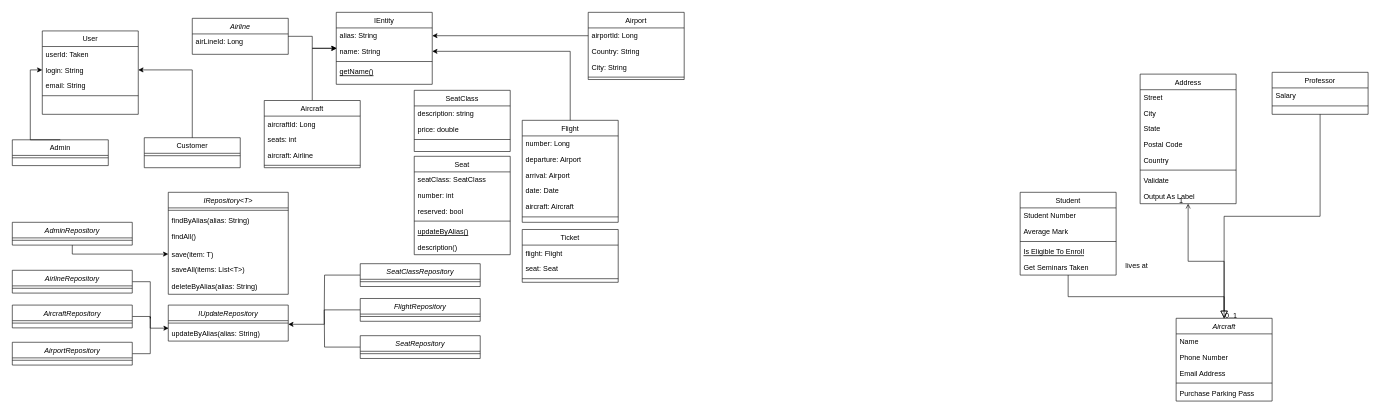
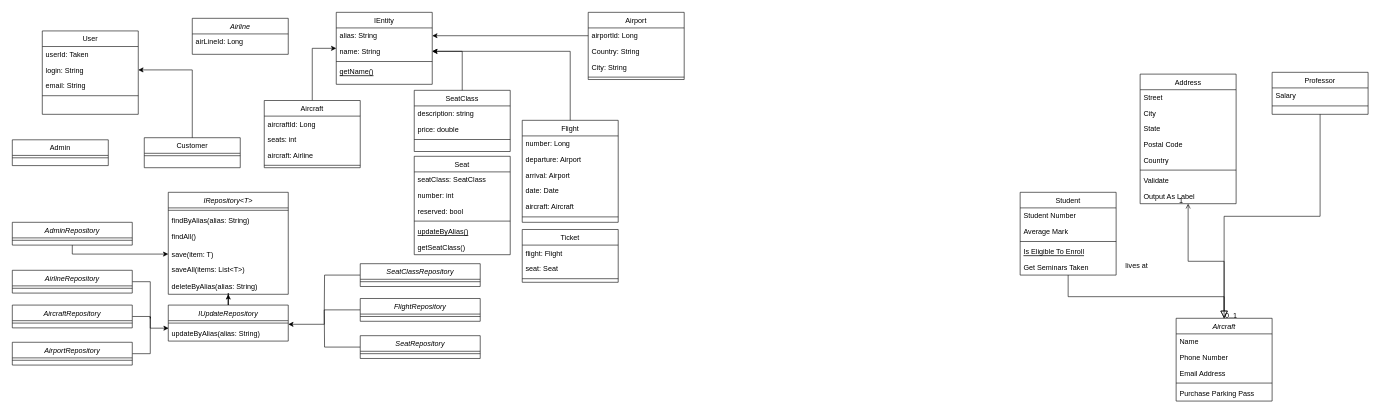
edge "Airline" -> "name: String": removed
edge "Admin" -> "login: String": removed
edge "SeatClass" -> "name: String": added
node "description()": label "description()" -> "getSeatClass()"
edge "IUpdateRepository" -> "deleteByAlias(alias: String)": added
